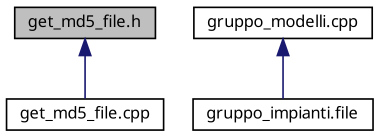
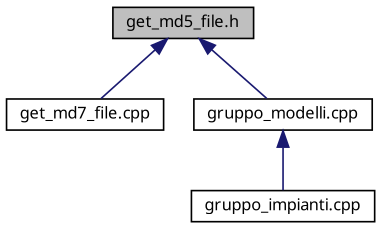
edge "gruppo_modelli.cpp" -> "get_md5_file.h": added
node "get_md5_file.cpp": label "get_md5_file.cpp" -> "get_md7_file.cpp"
node "gruppo_impianti.file": label "gruppo_impianti.file" -> "gruppo_impianti.cpp"
